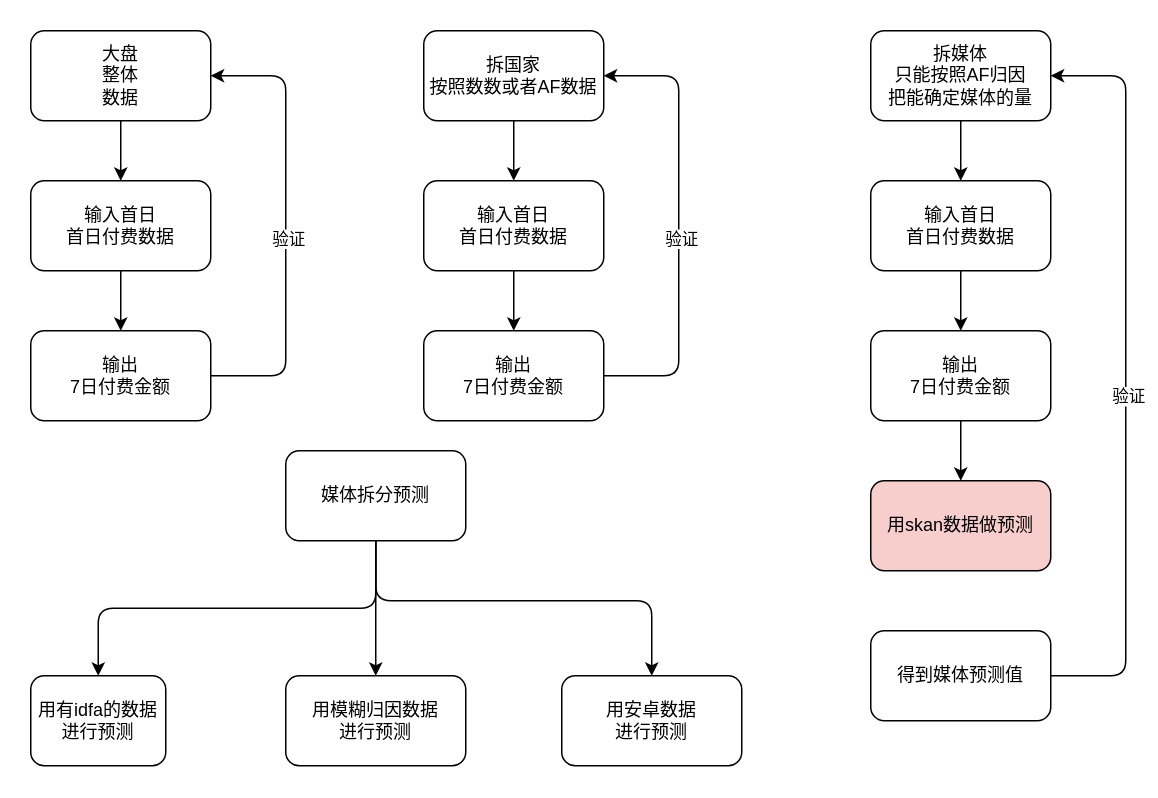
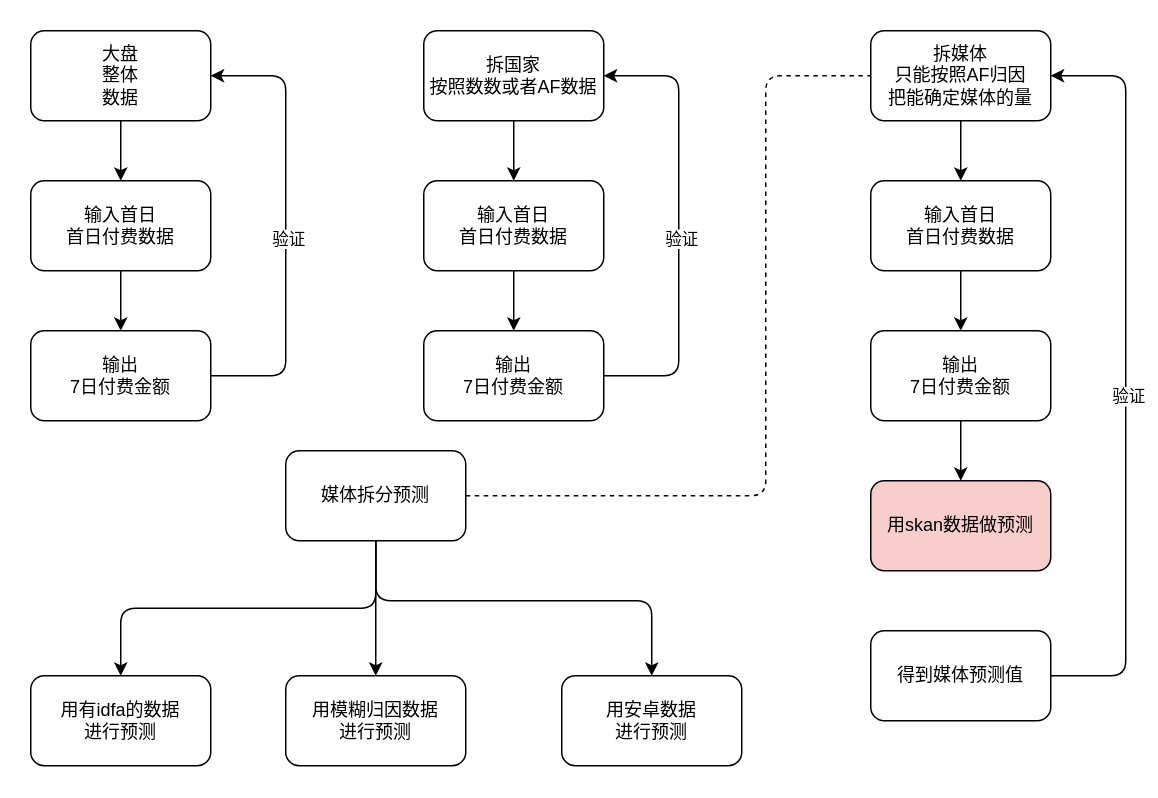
edge "拆媒体 只能按照AF归因 把能确定媒体的量" -- "媒体拆分预测": added
node "用有idfa的数据 进行预测": size 135x90 -> 180x90
